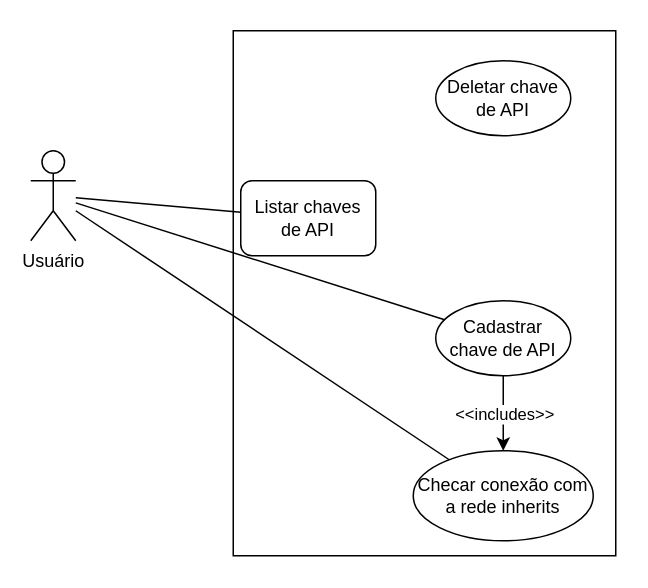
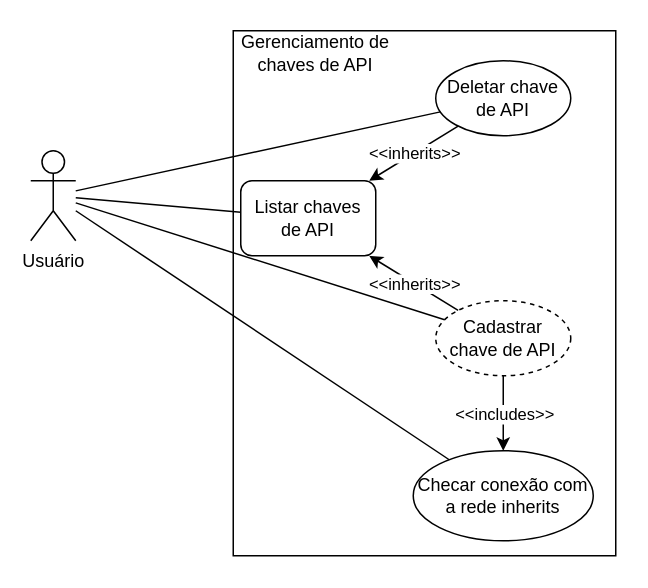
node "Gerenciamento de chaves de API": added
edge "Deletar chave de API" -- "Usuário": added
edge "Deletar chave de API" -> "Listar chaves de API": added, label "<<inherits>>"
edge "Cadastrar chave de API" -> "Listar chaves de API": added, label "<<inherits>>"
node "Cadastrar chave de API": style solid -> dashed
